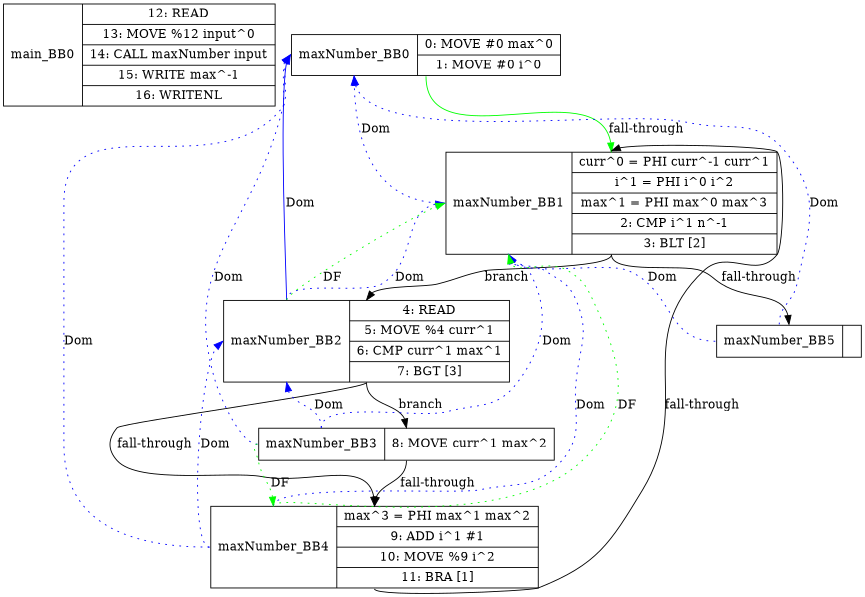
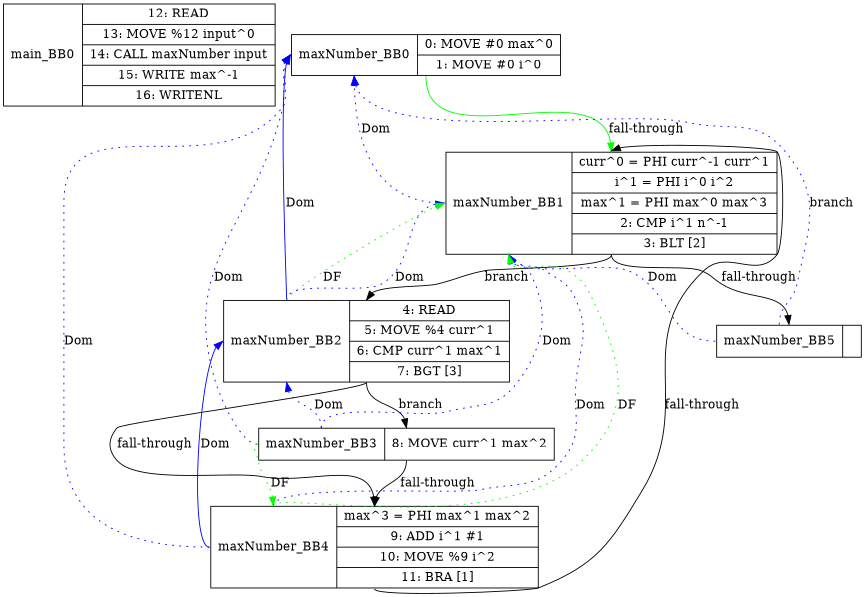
edge "maxNumber_BB5" -> "maxNumber_BB0": label "Dom" -> "branch"
edge "maxNumber_BB4" -> "maxNumber_BB2": style dotted -> solid
